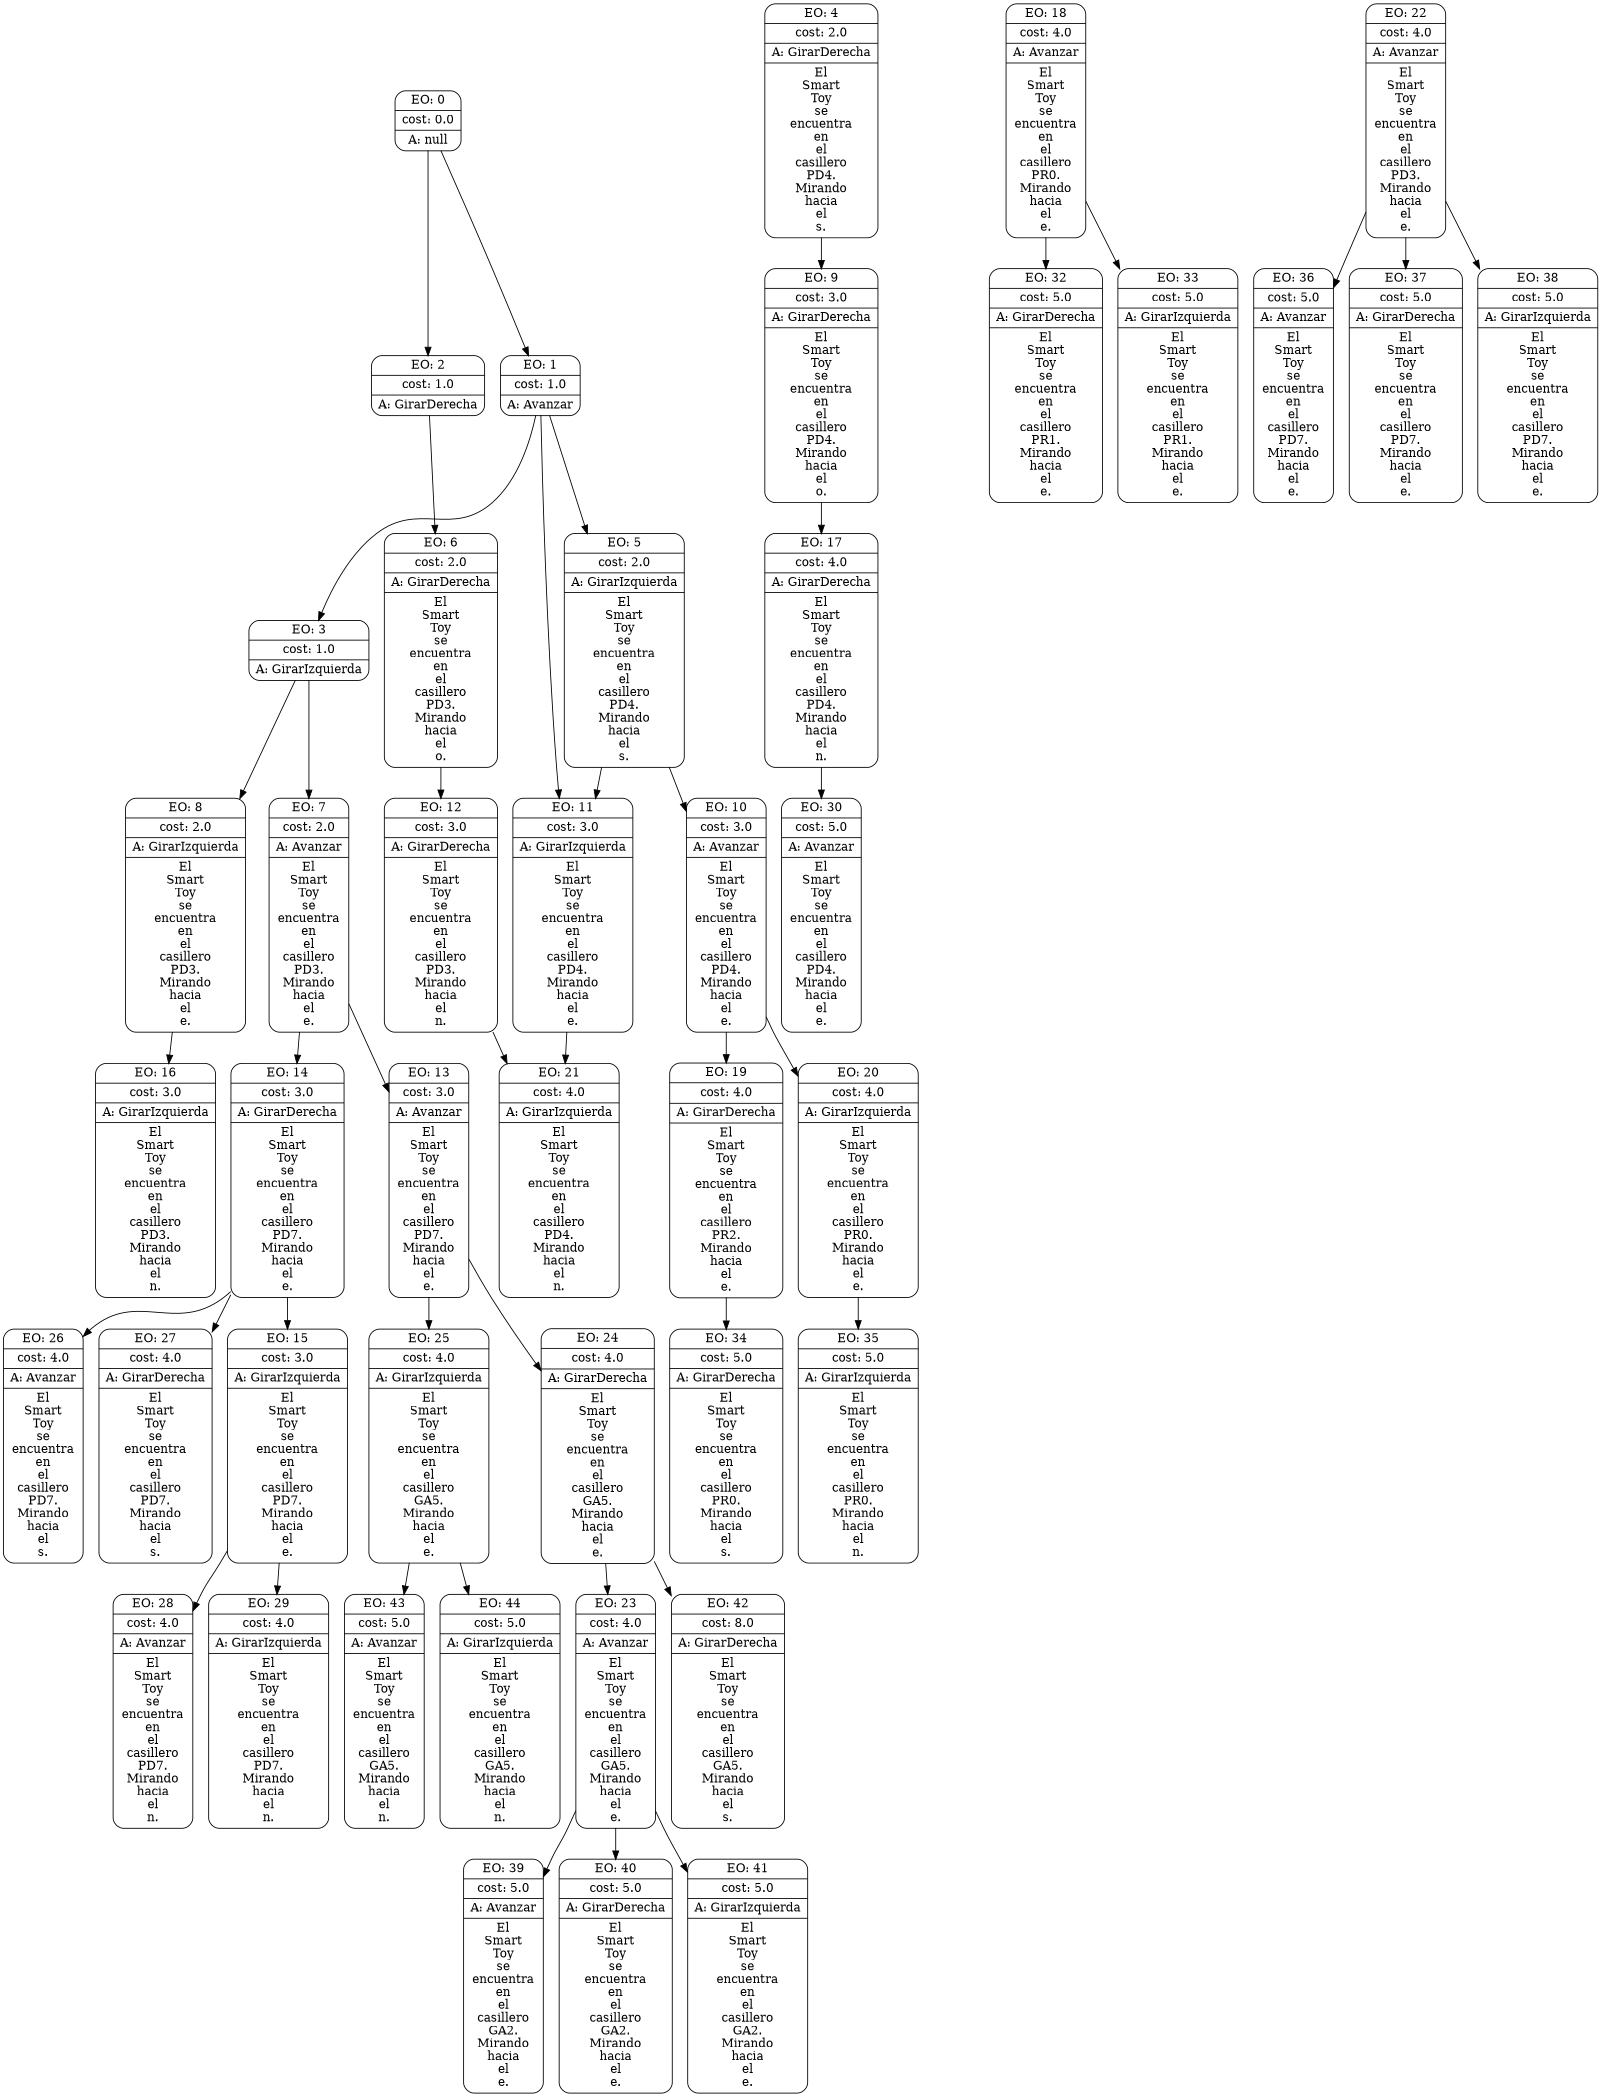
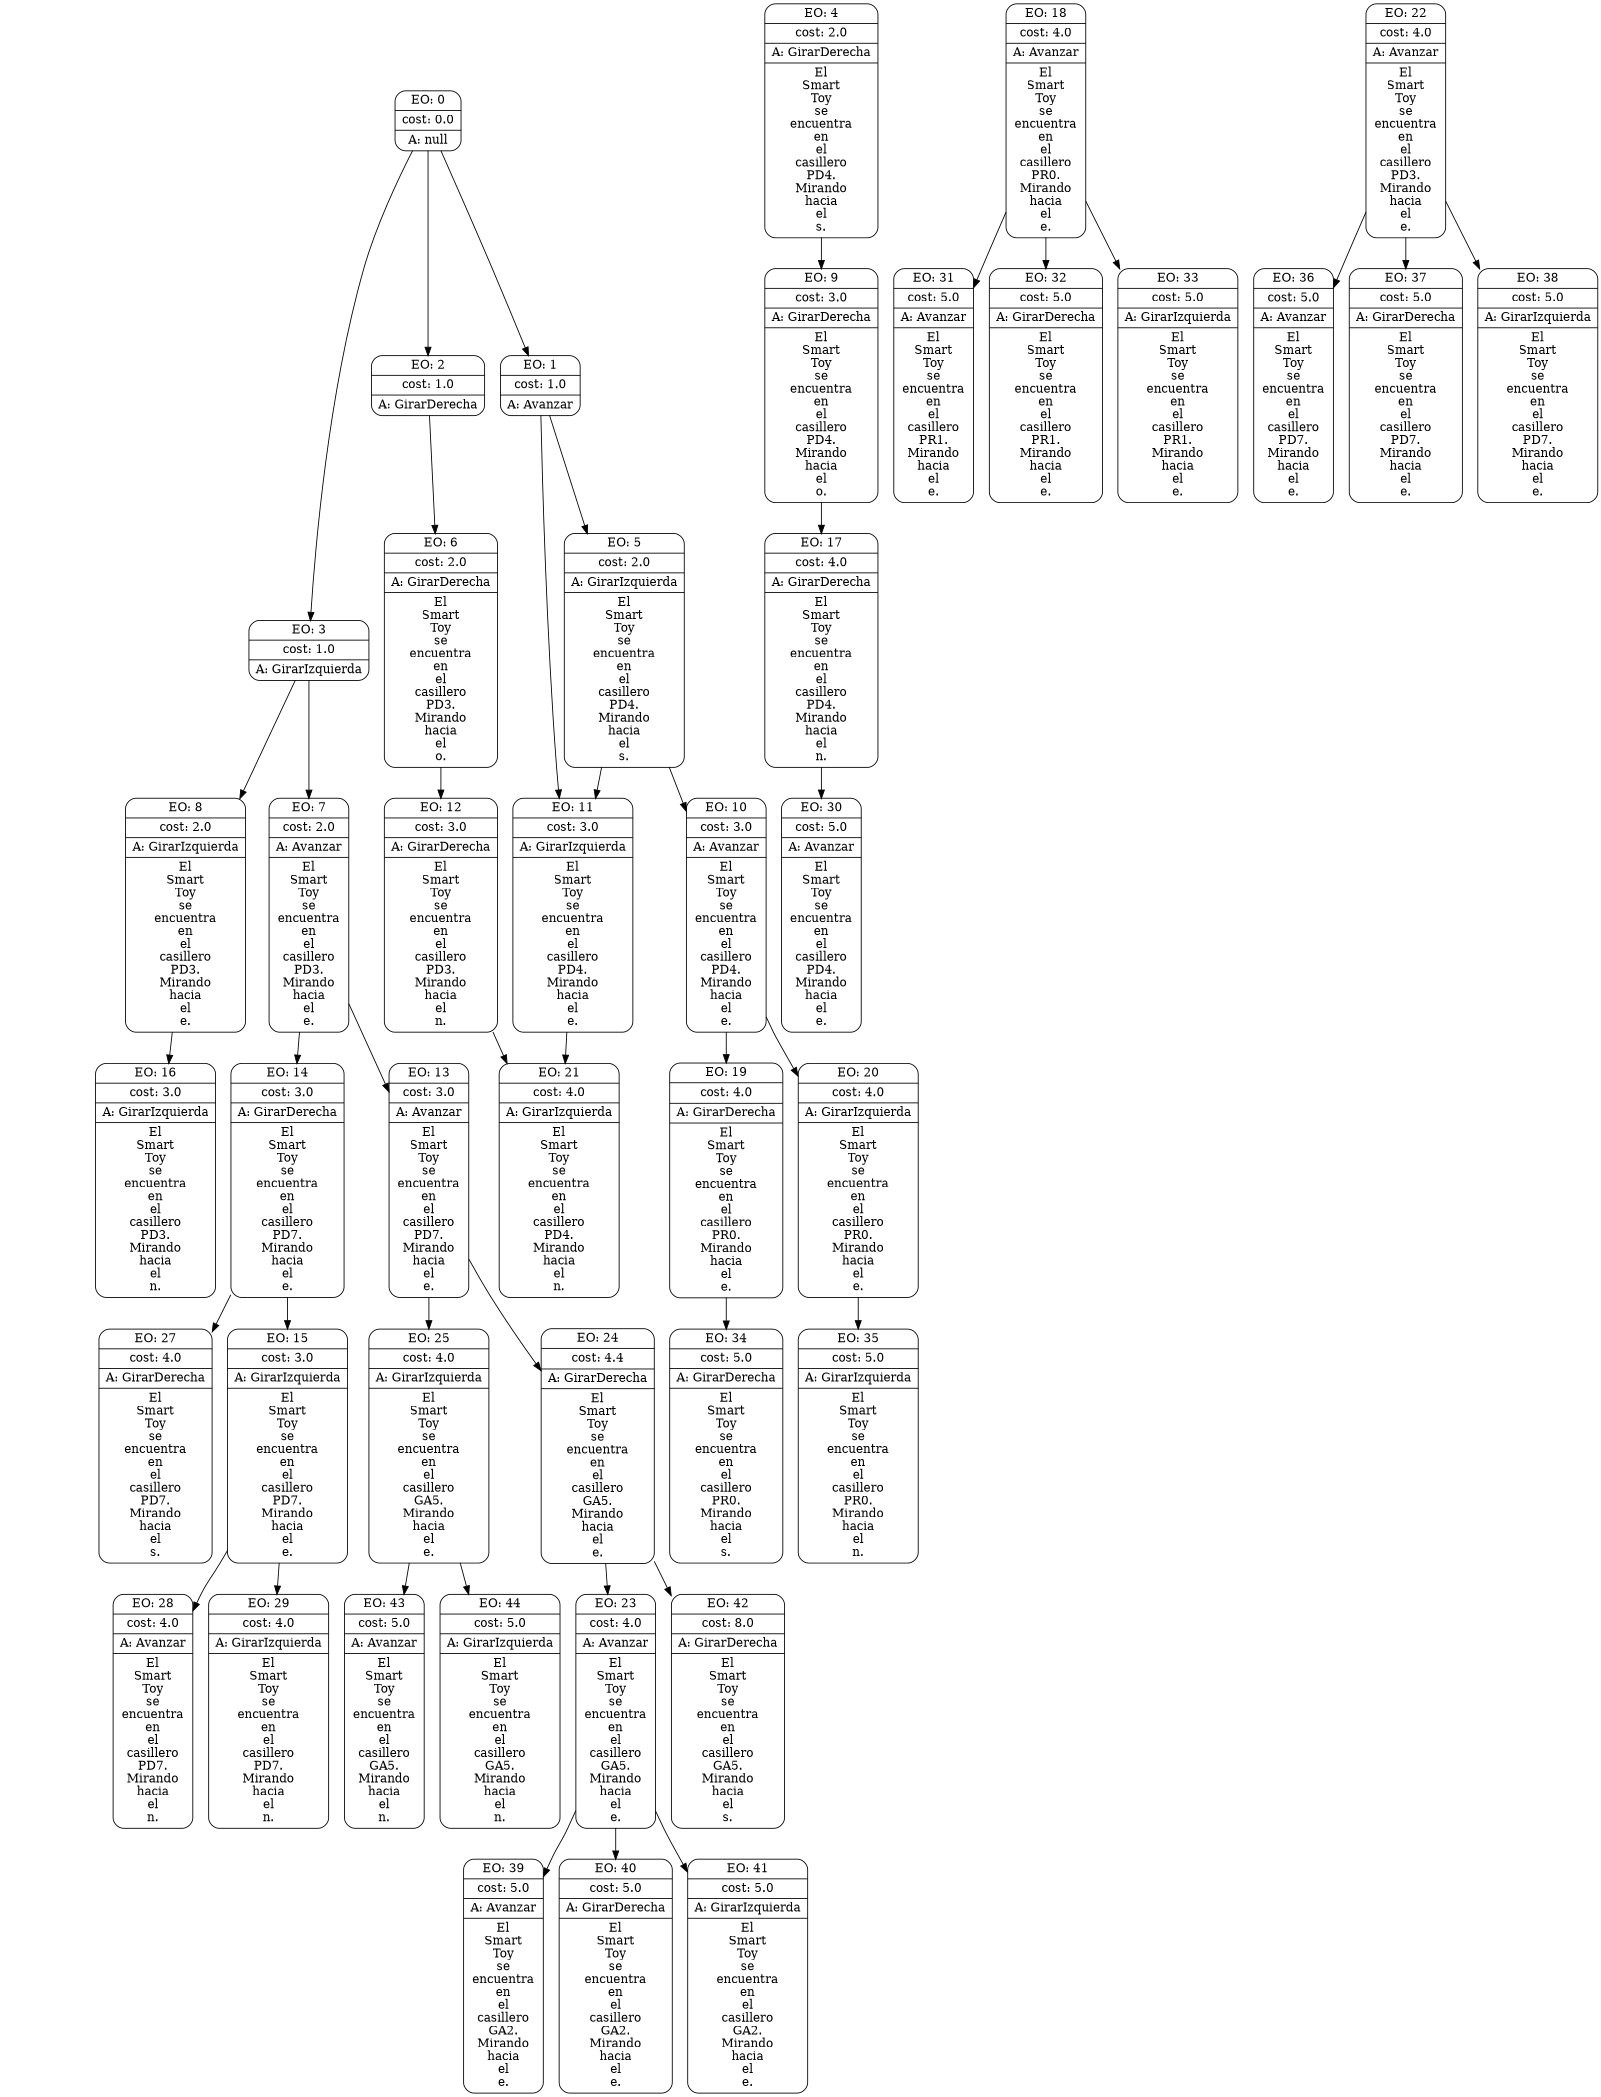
node "EO: 31": added
edge "EO: 1" -> "EO: 3": now "EO: 0" -> "EO: 3"
node "EO: 19": text "PR2." -> "PR0."
node "EO: 24": text "cost: 4.0" -> "cost: 4.4"
node "EO: 26": removed
